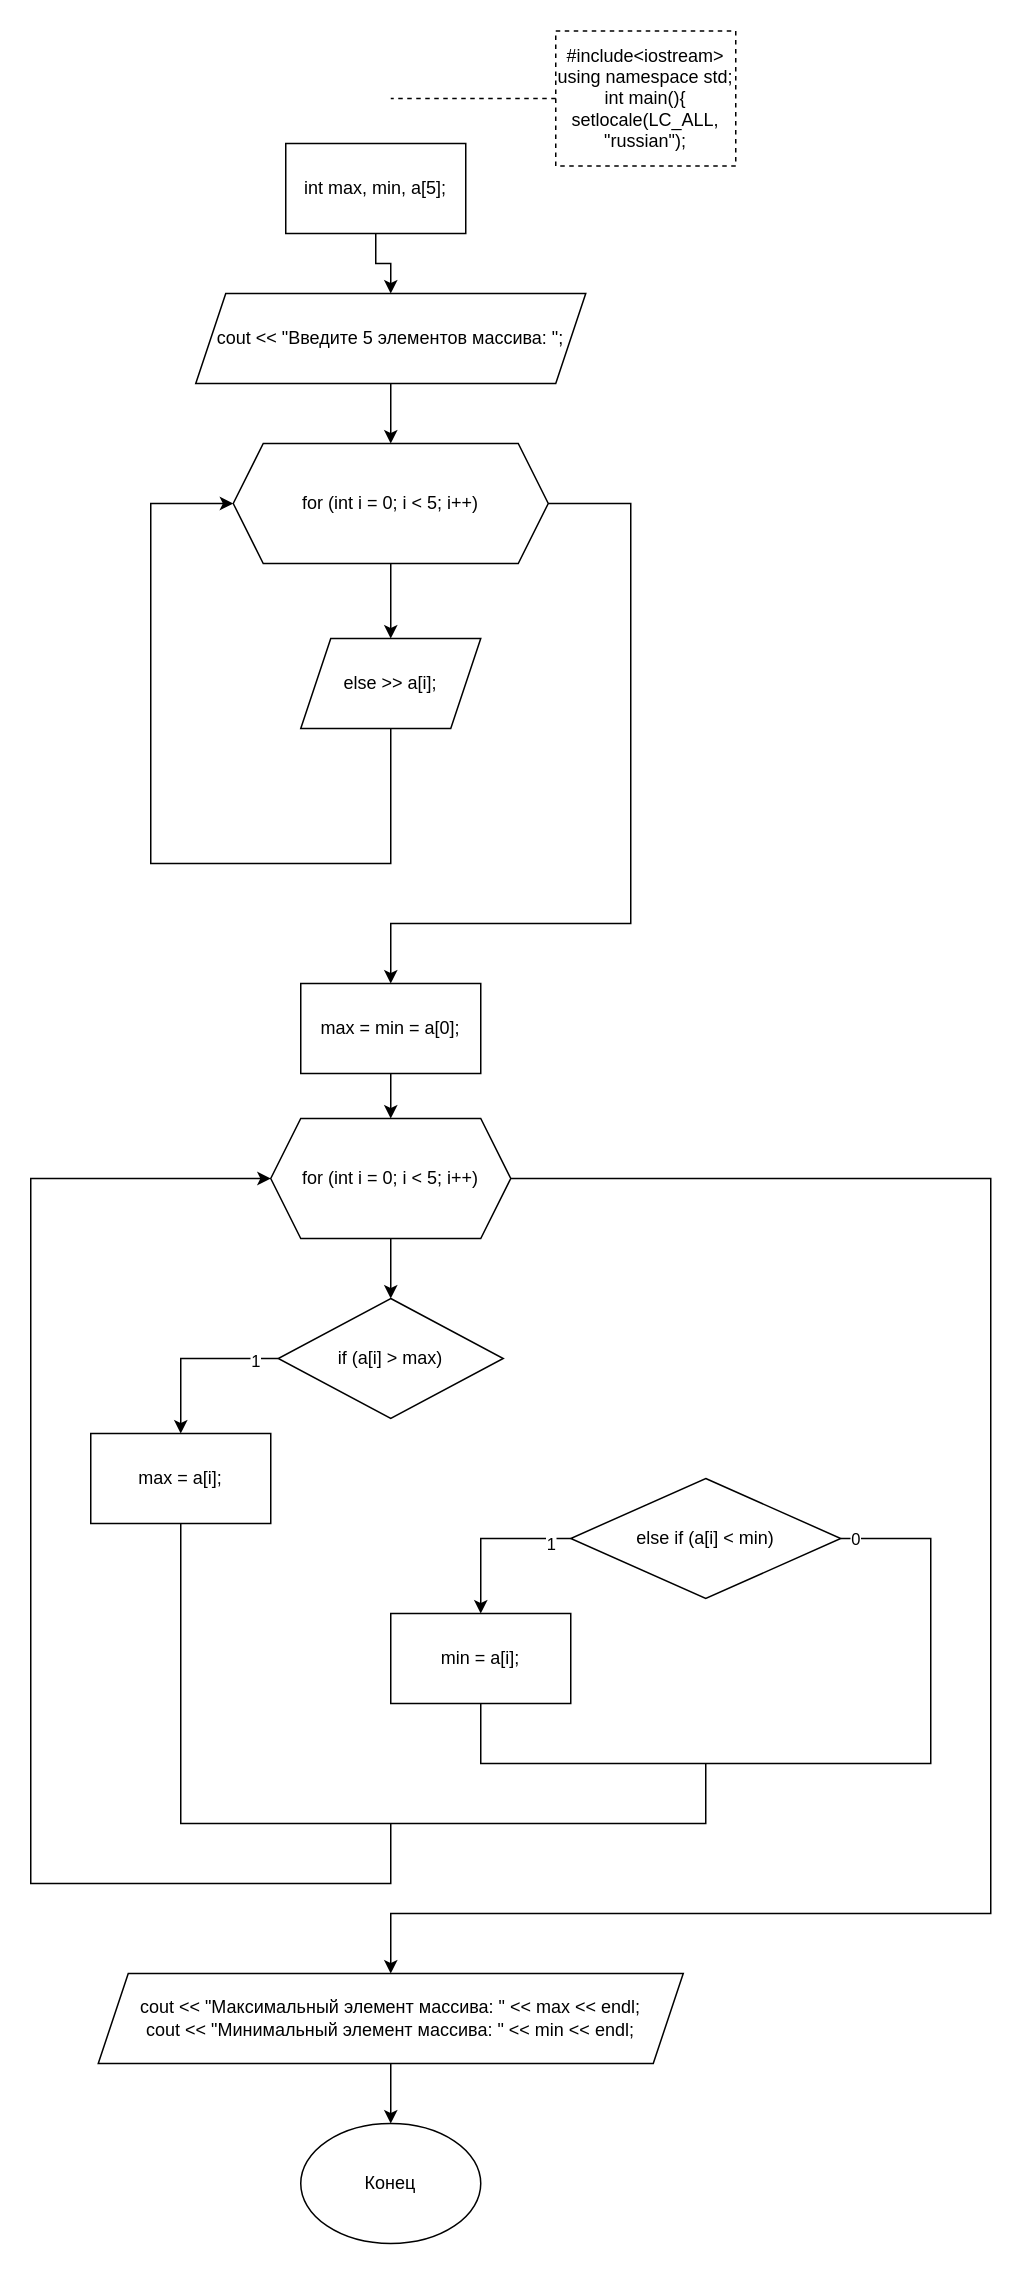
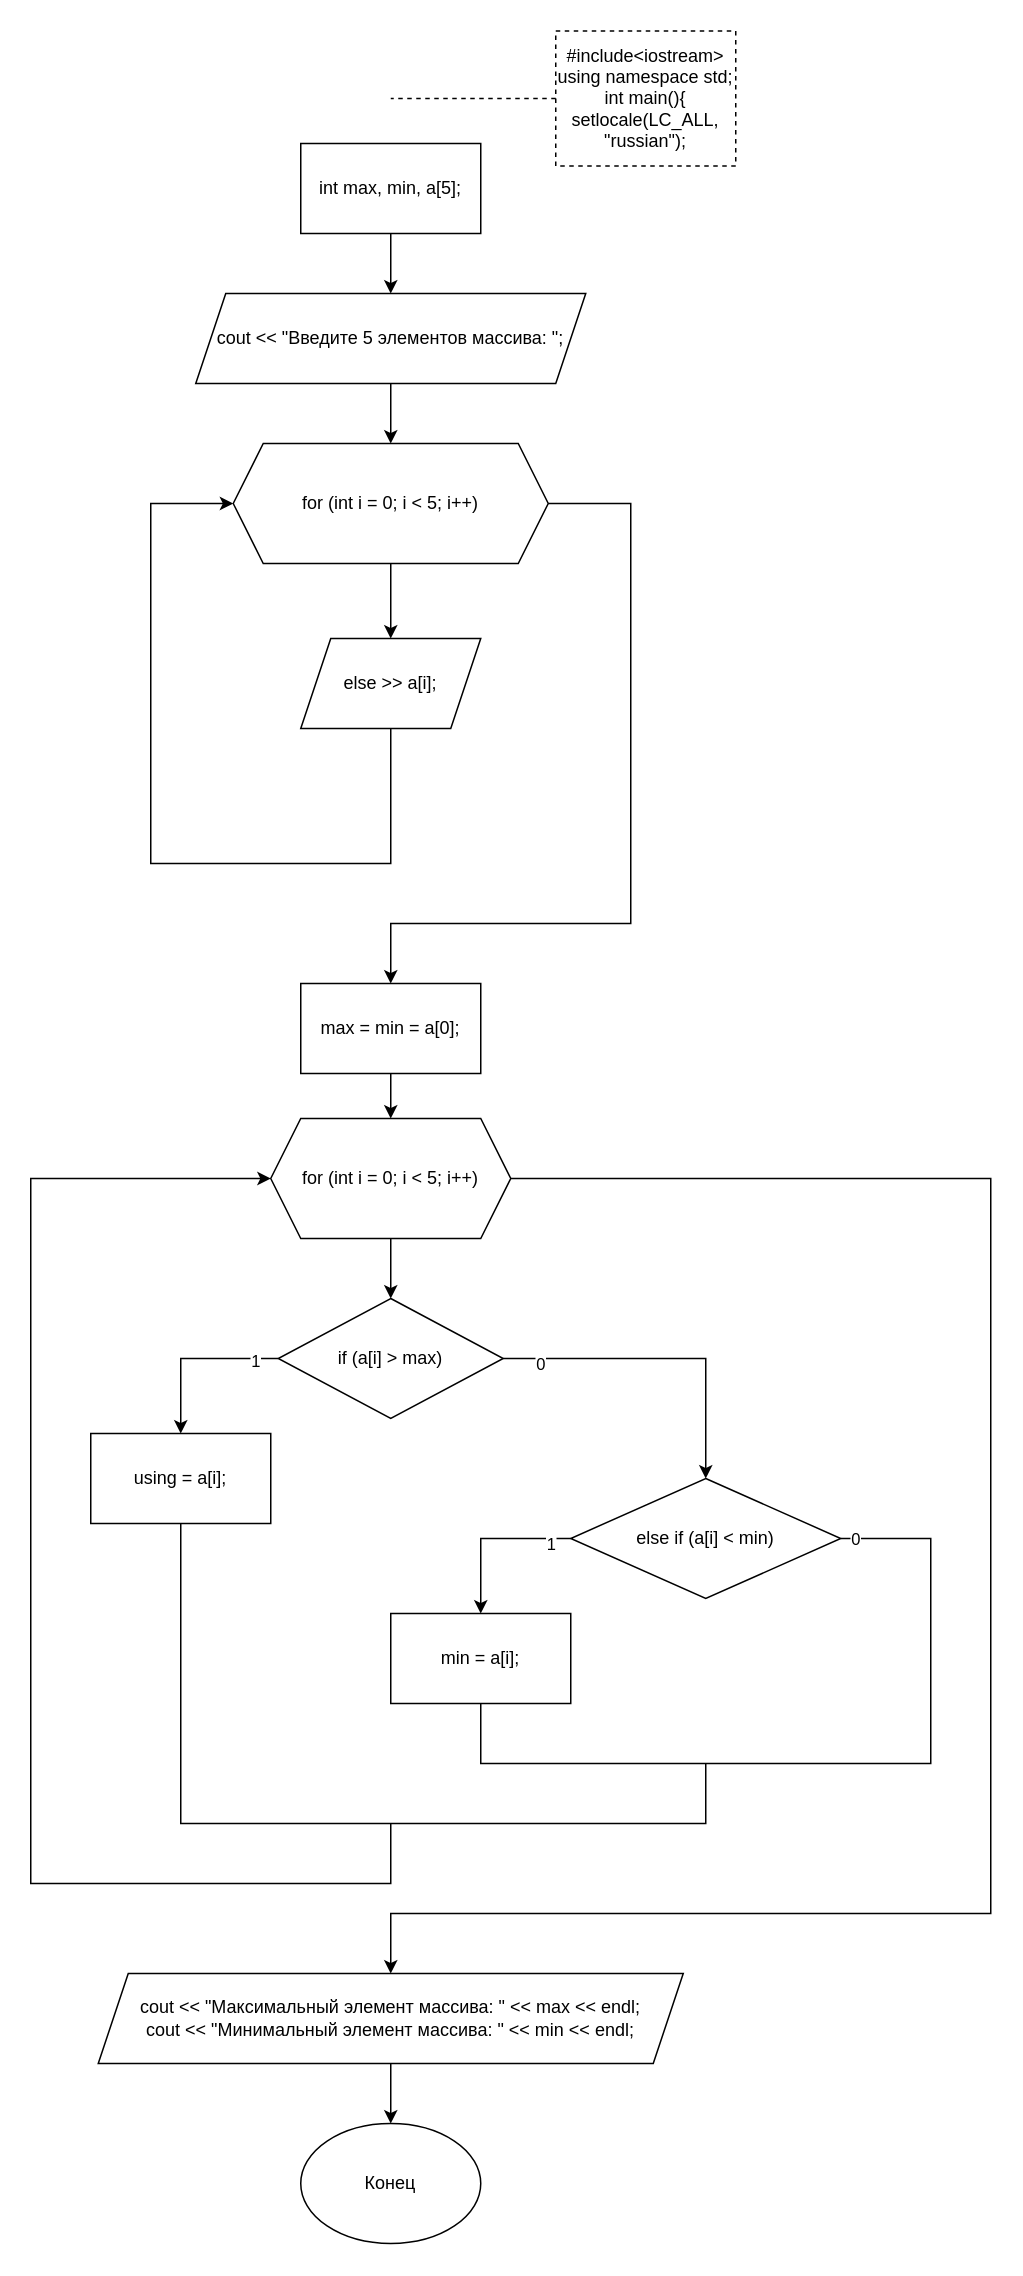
node "int max, min, a[5];": moved (376, 188) -> (391, 188)
edge "if (a[i] > max)" -> "else if (a[i] < min)": added, label "0"
node "max = a[i];": label "max = a[i];" -> "using = a[i];"
